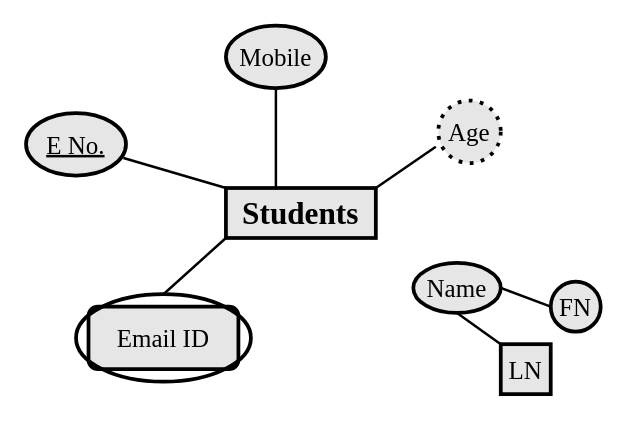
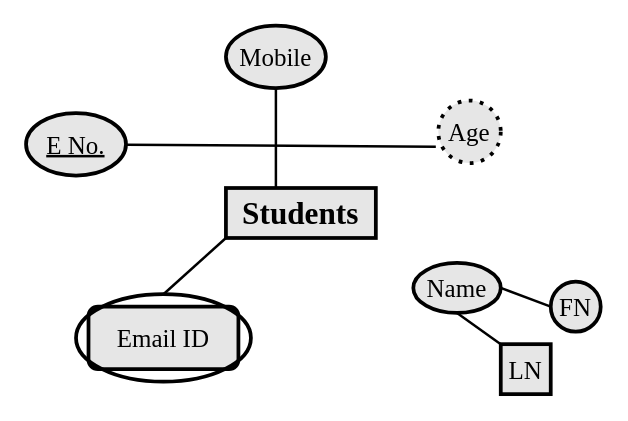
edge "Age" -- "Students": now "Age" -- "E No."
edge "E No." -- "Students": removed
